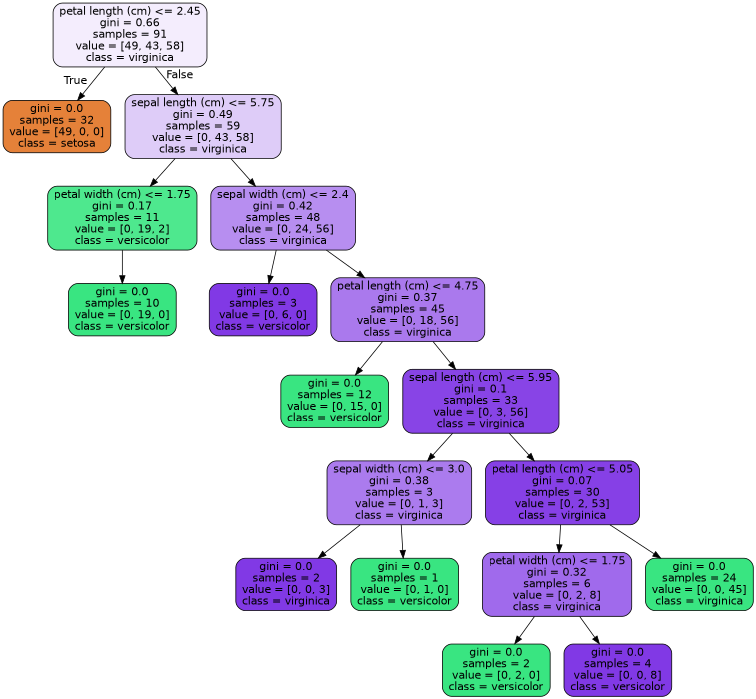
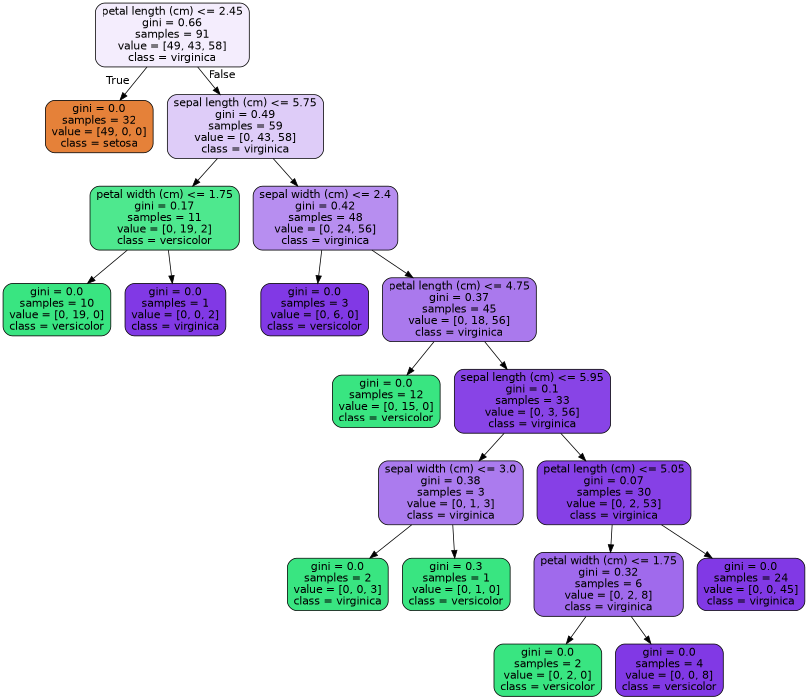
node "gini = 0.0 samples = 1 value = [0, 0, 2] class = virginica": added
node "gini = 0.0 samples = 2 value = [0, 0, 3] class = virginica": fillcolor #8139e5 -> #39e581
node "gini = 0.0 samples = 1 value = [0, 1, 0] class = versicolor": label "gini = 0.0 samples = 1 value = [0, 1, 0] class = versicolor" -> "gini = 0.3 samples = 1 value = [0, 1, 0] class = versicolor"
node "gini = 0.0 samples = 24 value = [0, 0, 45] class = virginica": fillcolor #39e581 -> #8139e5
